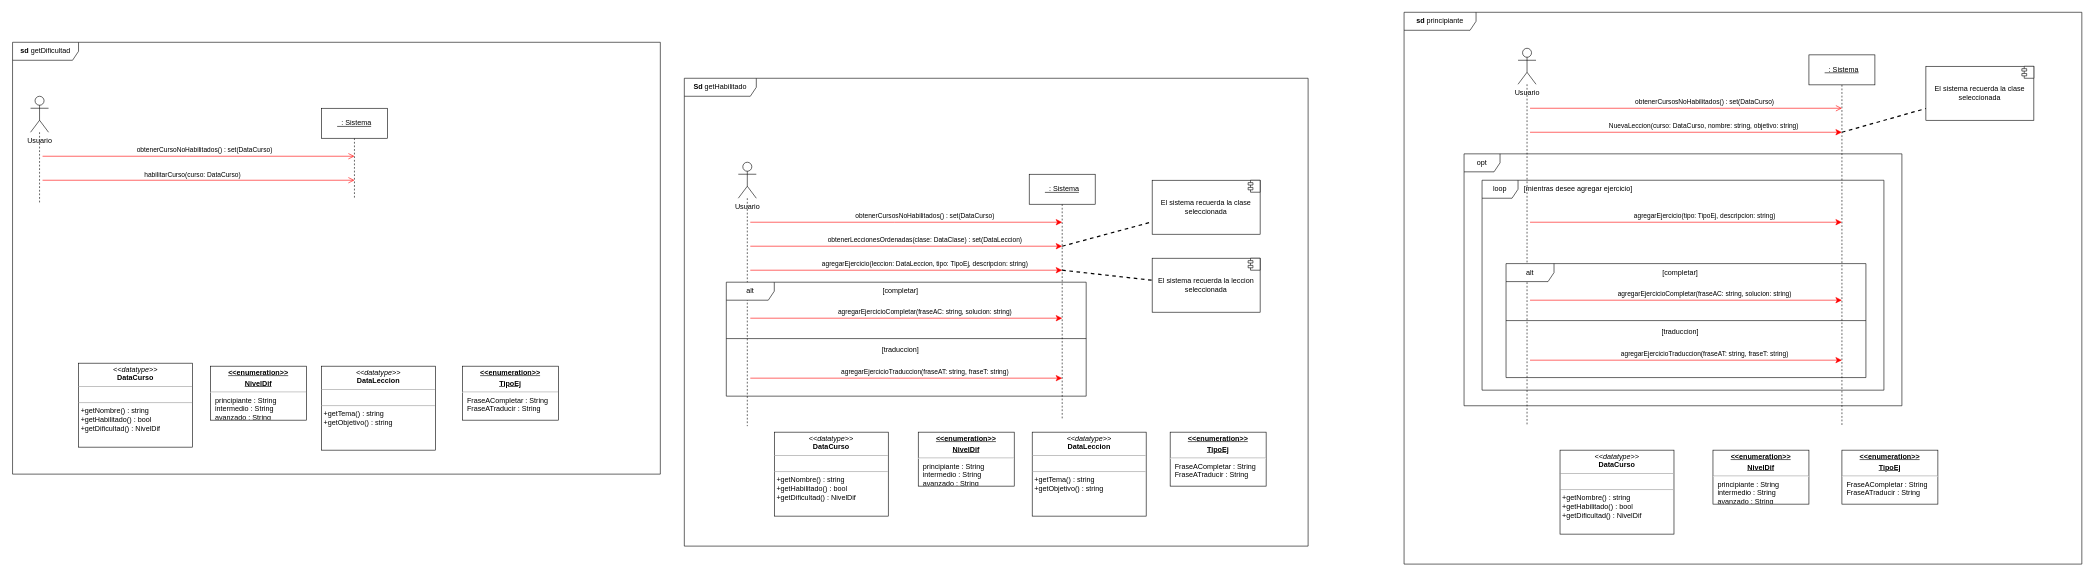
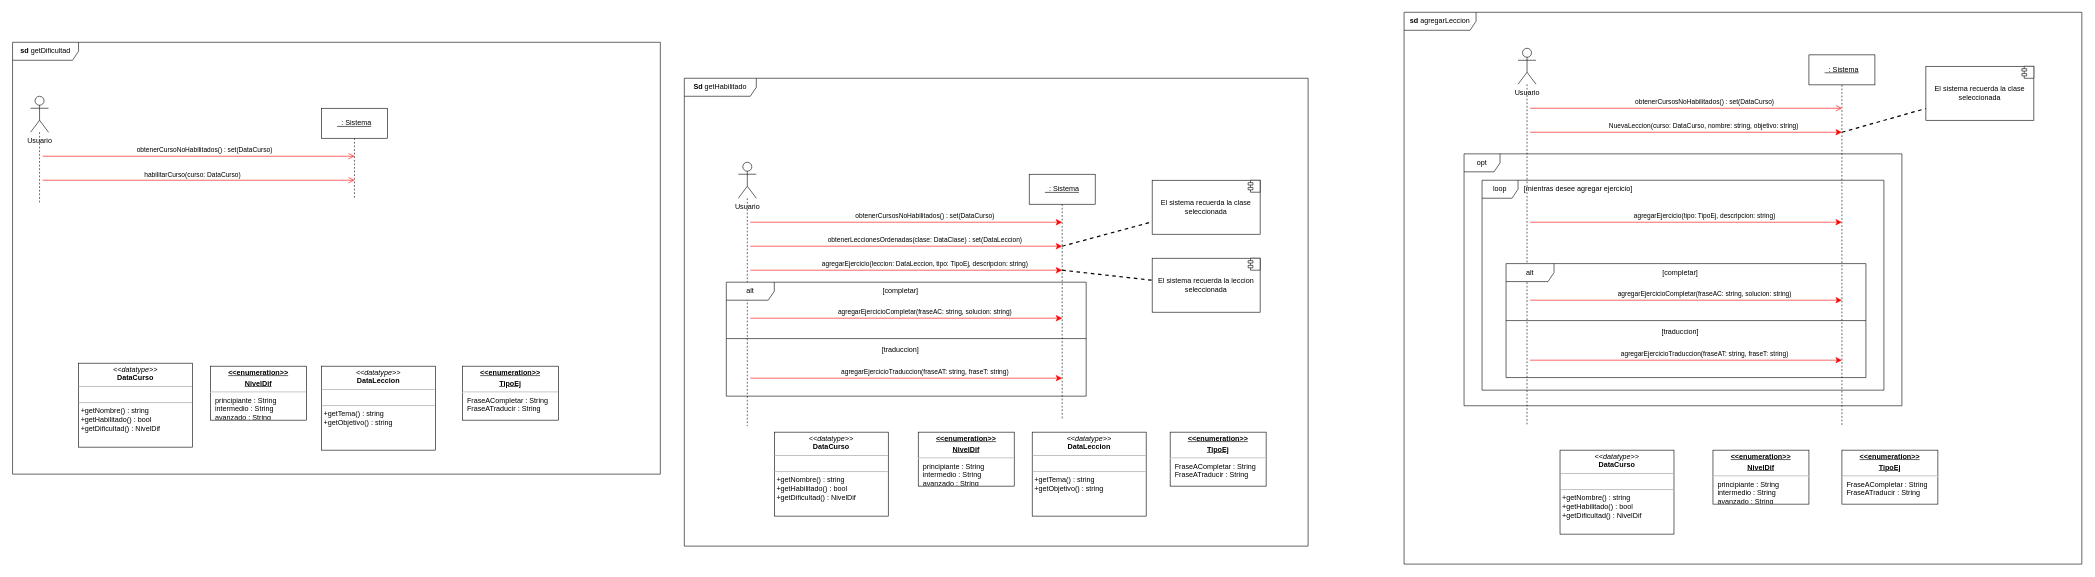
node "sd principiante": label "sd principiante" -> "sd agregarLeccion"
